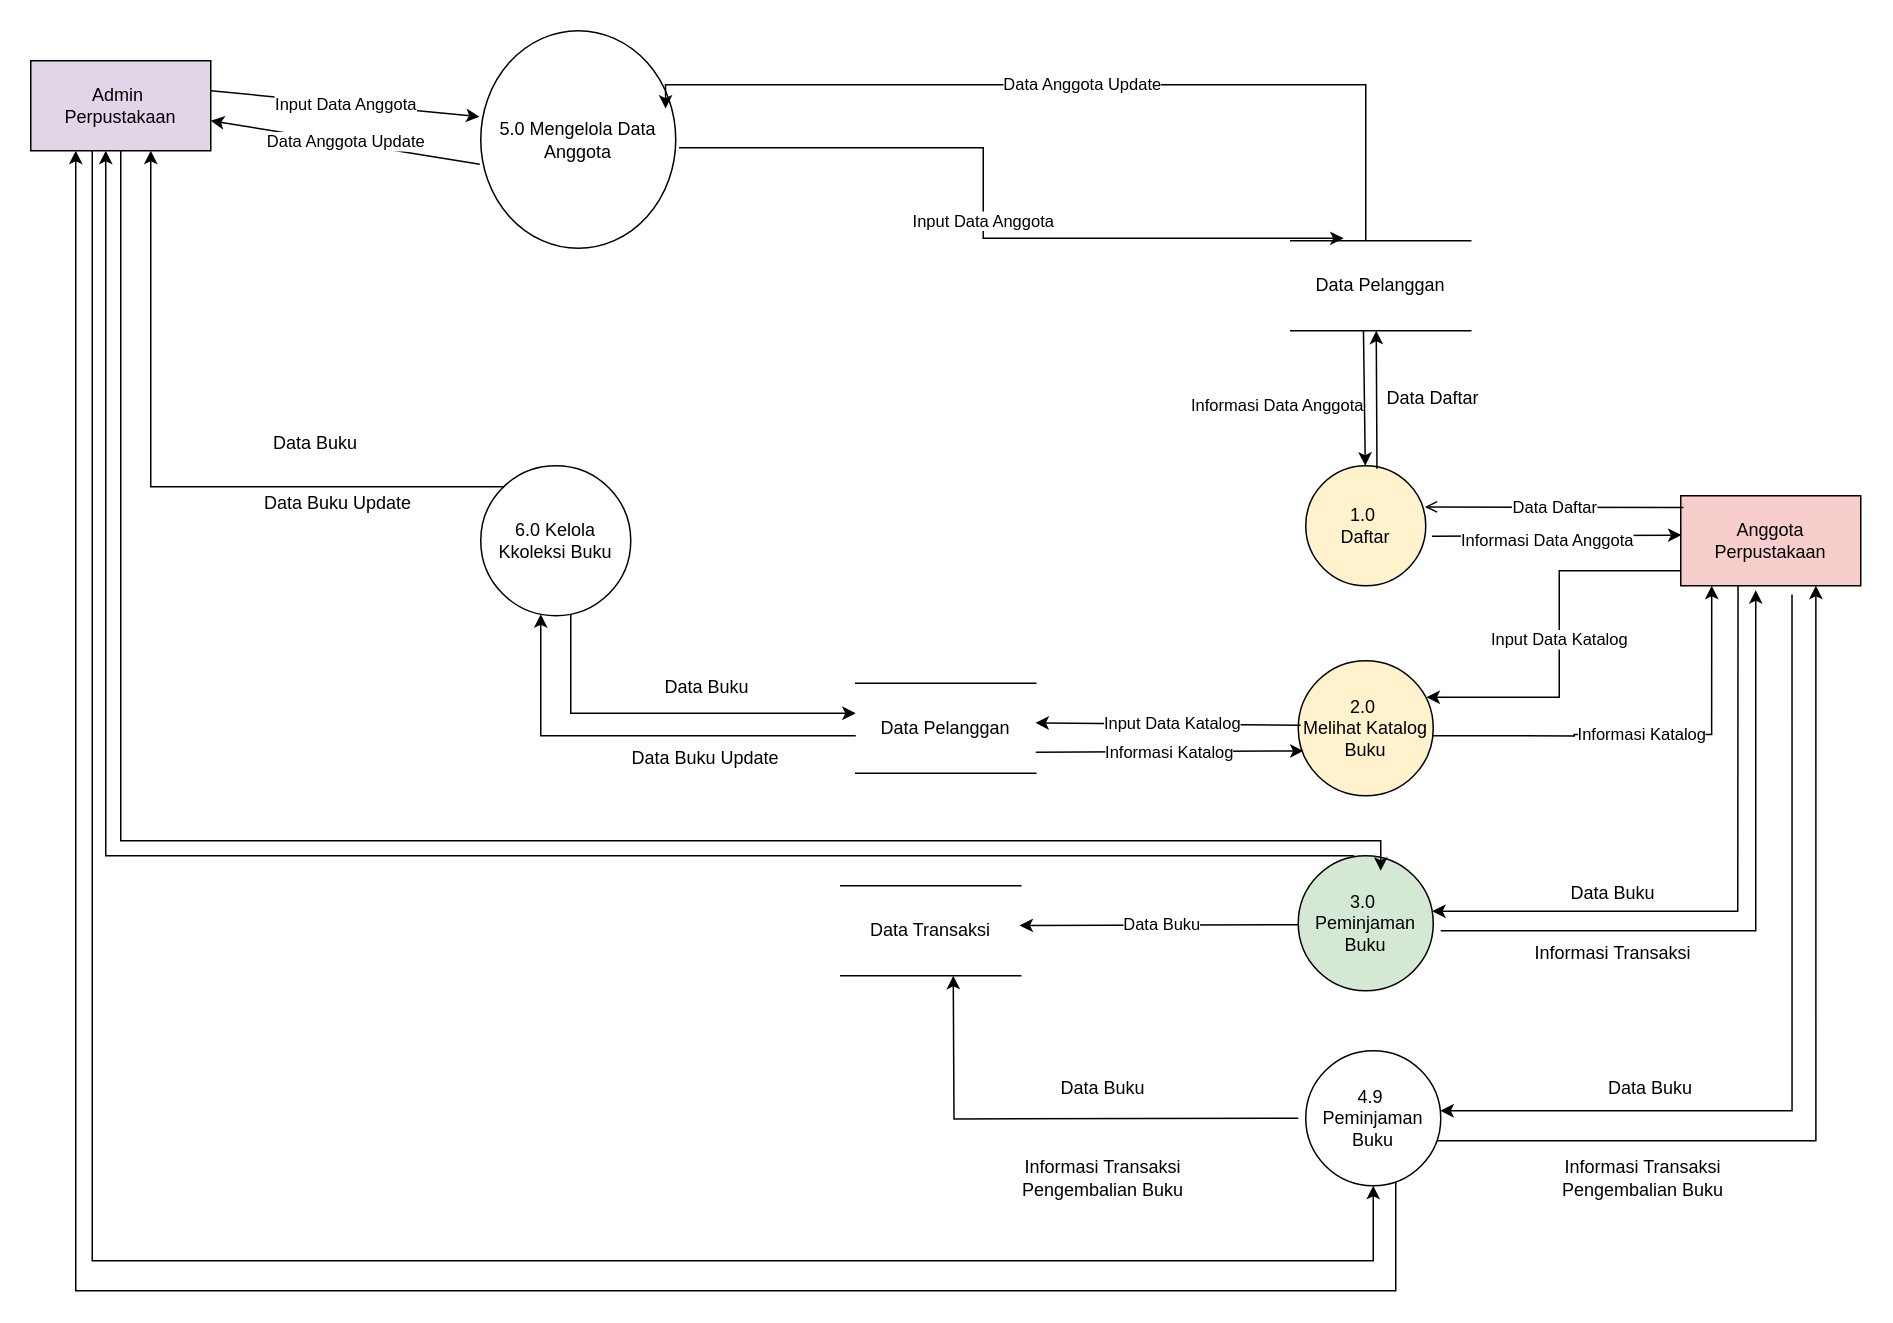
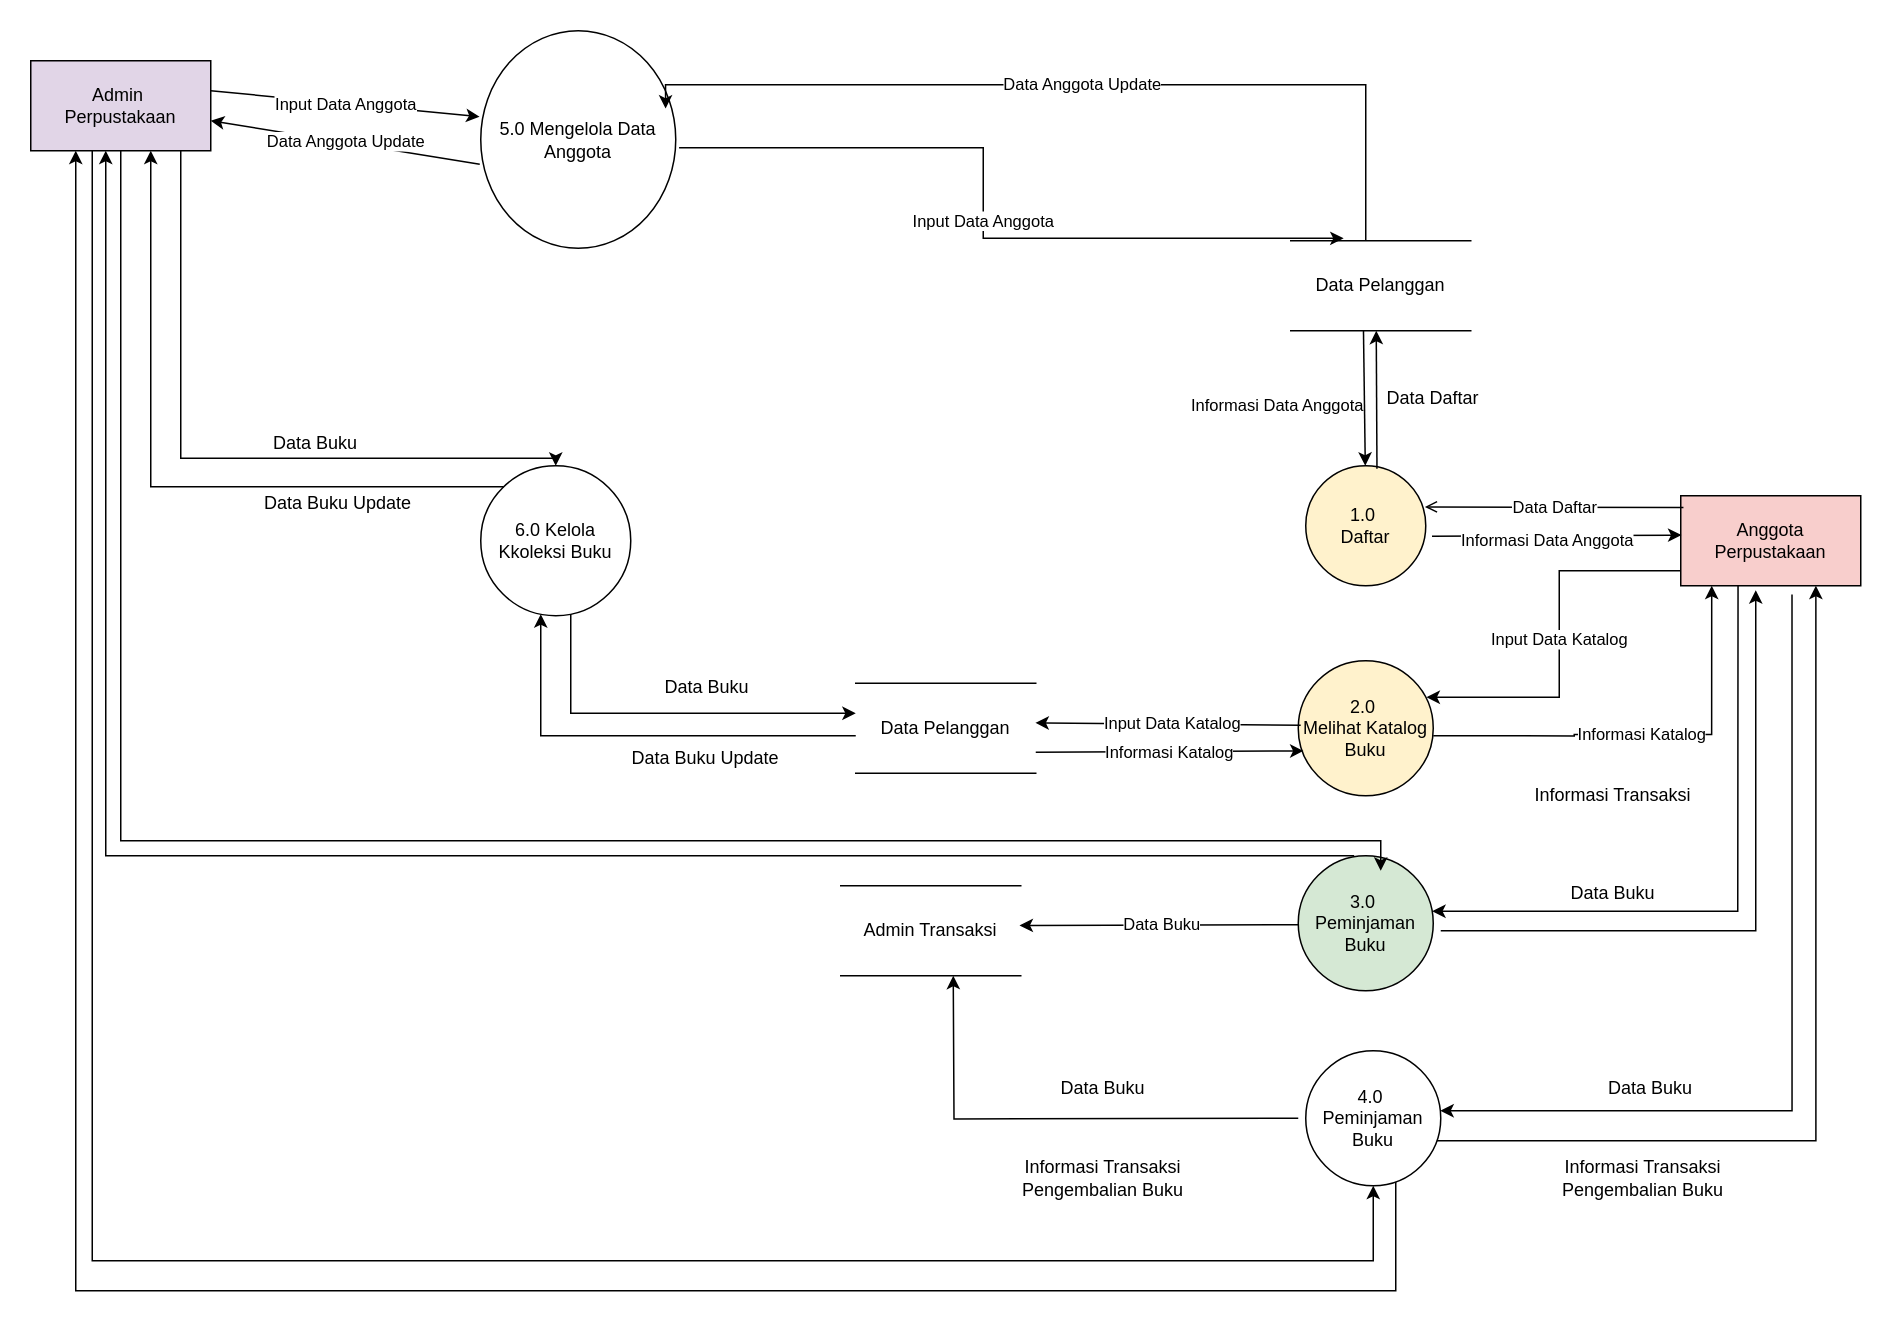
edge "Admin Perpustakaan" -> "6.0 Kelola Kkoleksi Buku": added
node "Data Transaksi": label "Data Transaksi" -> "Admin Transaksi"
node "Informasi Transaksi": moved (1613, 953) -> (1613, 796)
node "4.9 Peminjaman Buku": label "4.9 Peminjaman Buku" -> "4.0 Peminjaman Buku"
